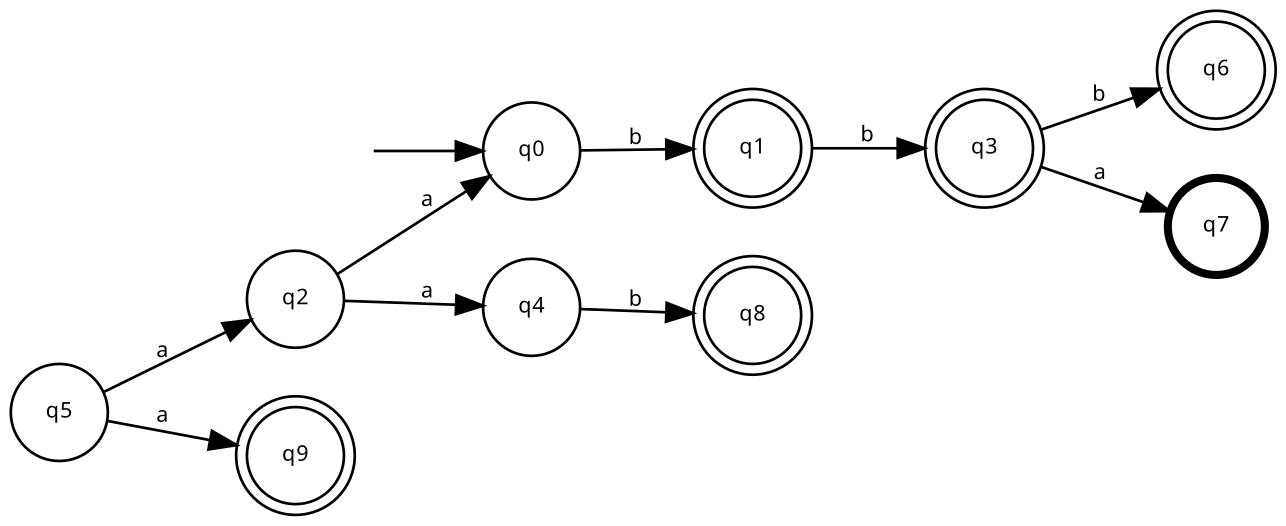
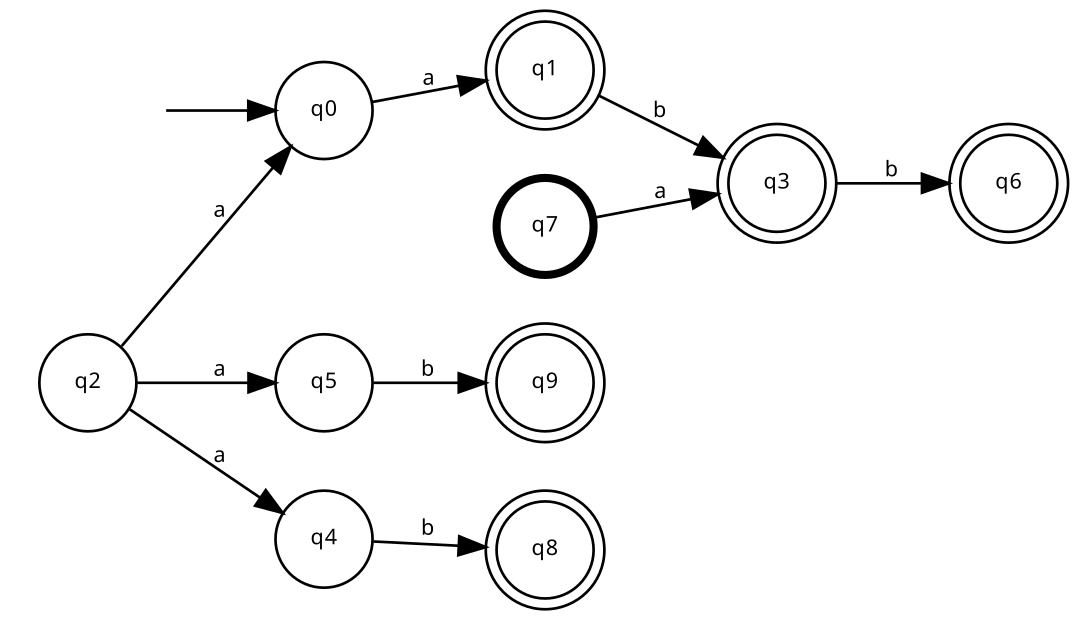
edge "q0" -> "q1": label "b" -> "a"
edge "q3" -> "q7": reversed
edge "q5" -> "q2": reversed
edge "q5" -> "q9": label "a" -> "b"
